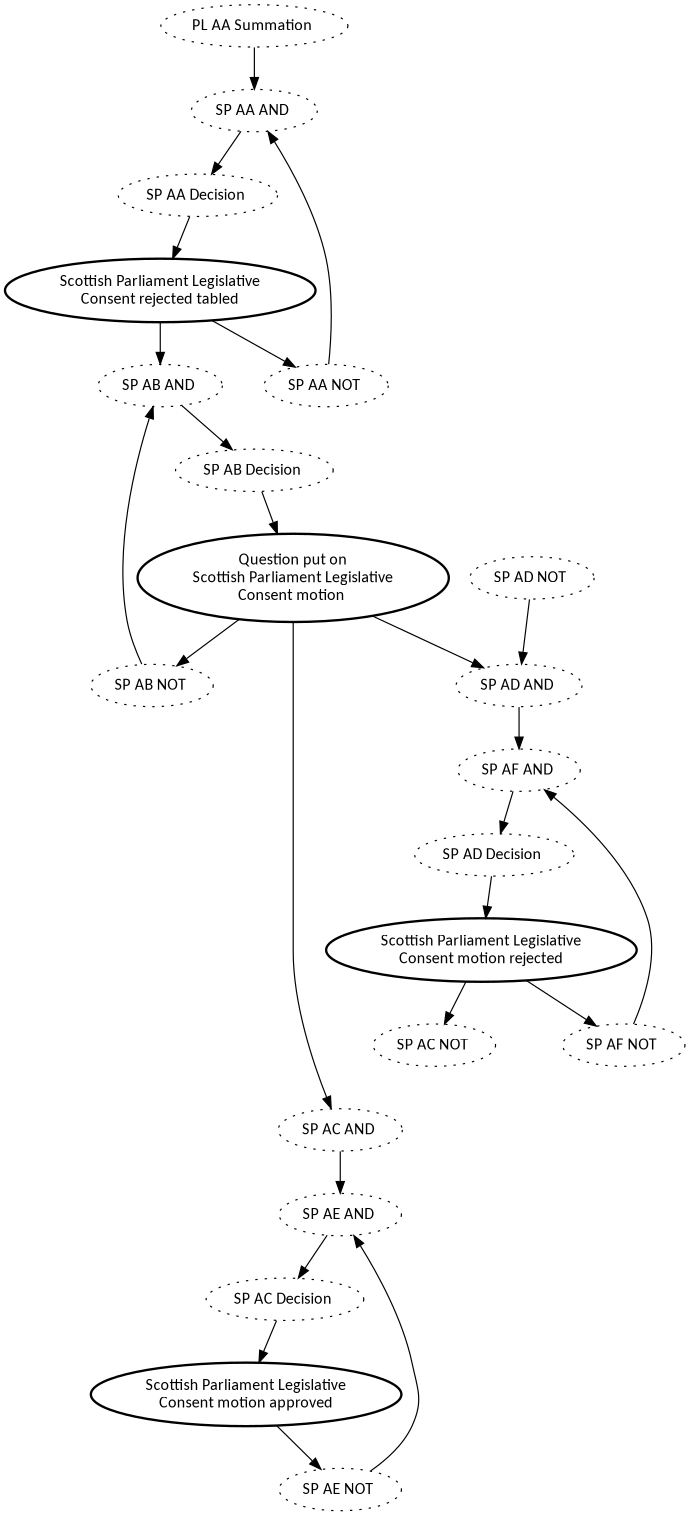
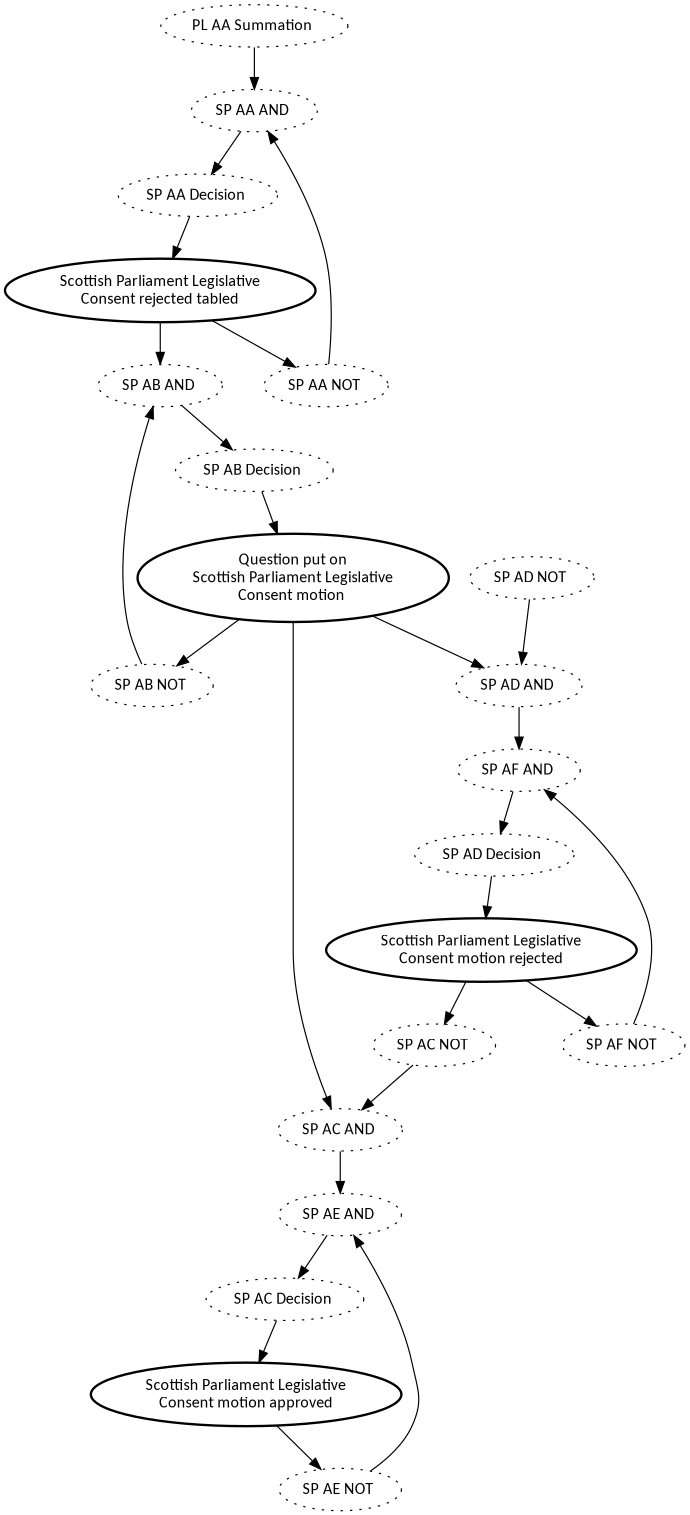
edge "SP AC NOT" -> "SP AC AND": added
